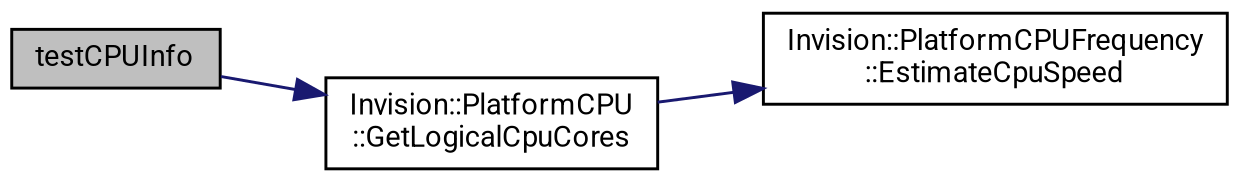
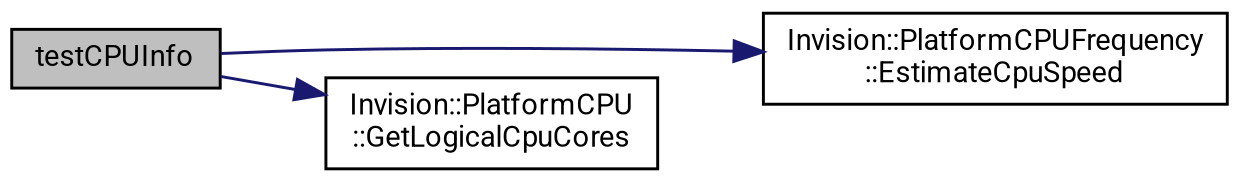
edge "Invision::PlatformCPU ::GetLogicalCpuCores" -> "Invision::PlatformCPUFrequency ::EstimateCpuSpeed": now "testCPUInfo" -> "Invision::PlatformCPUFrequency ::EstimateCpuSpeed"
